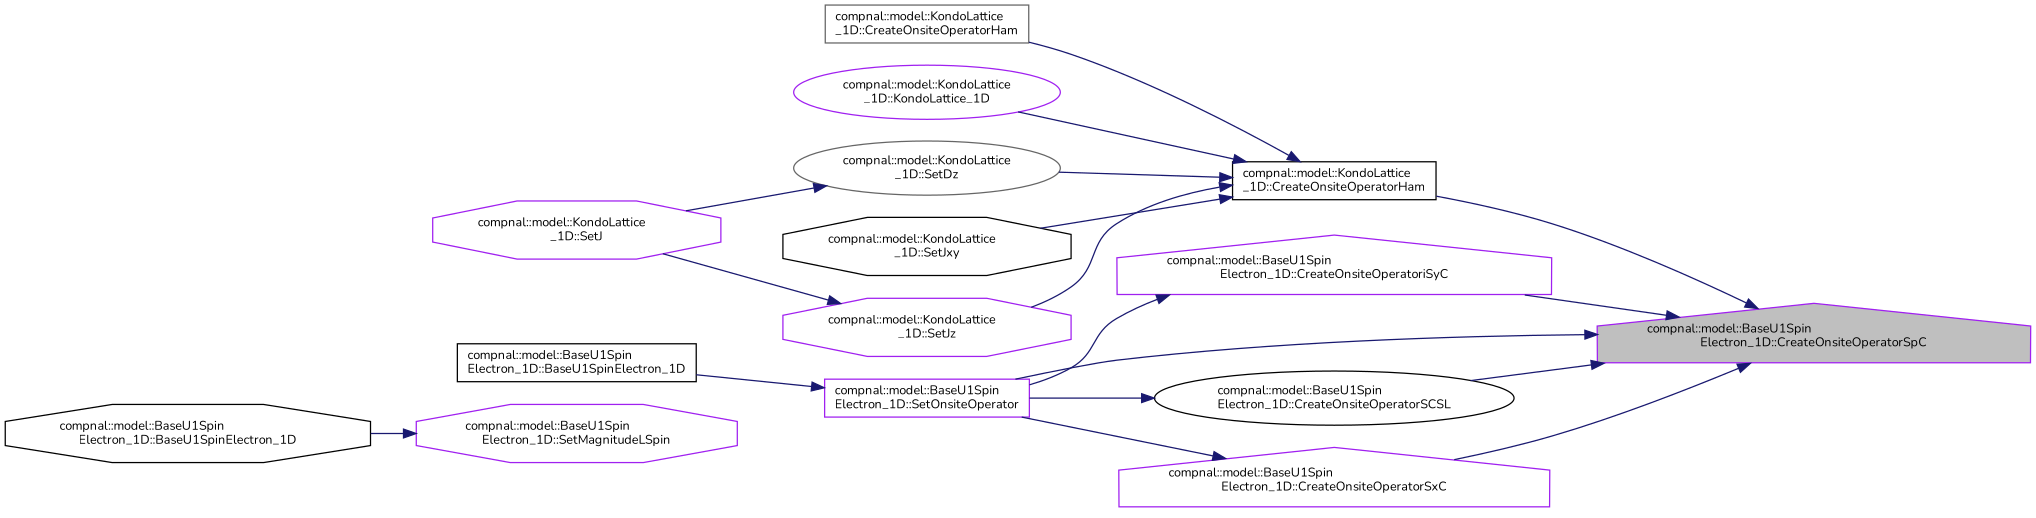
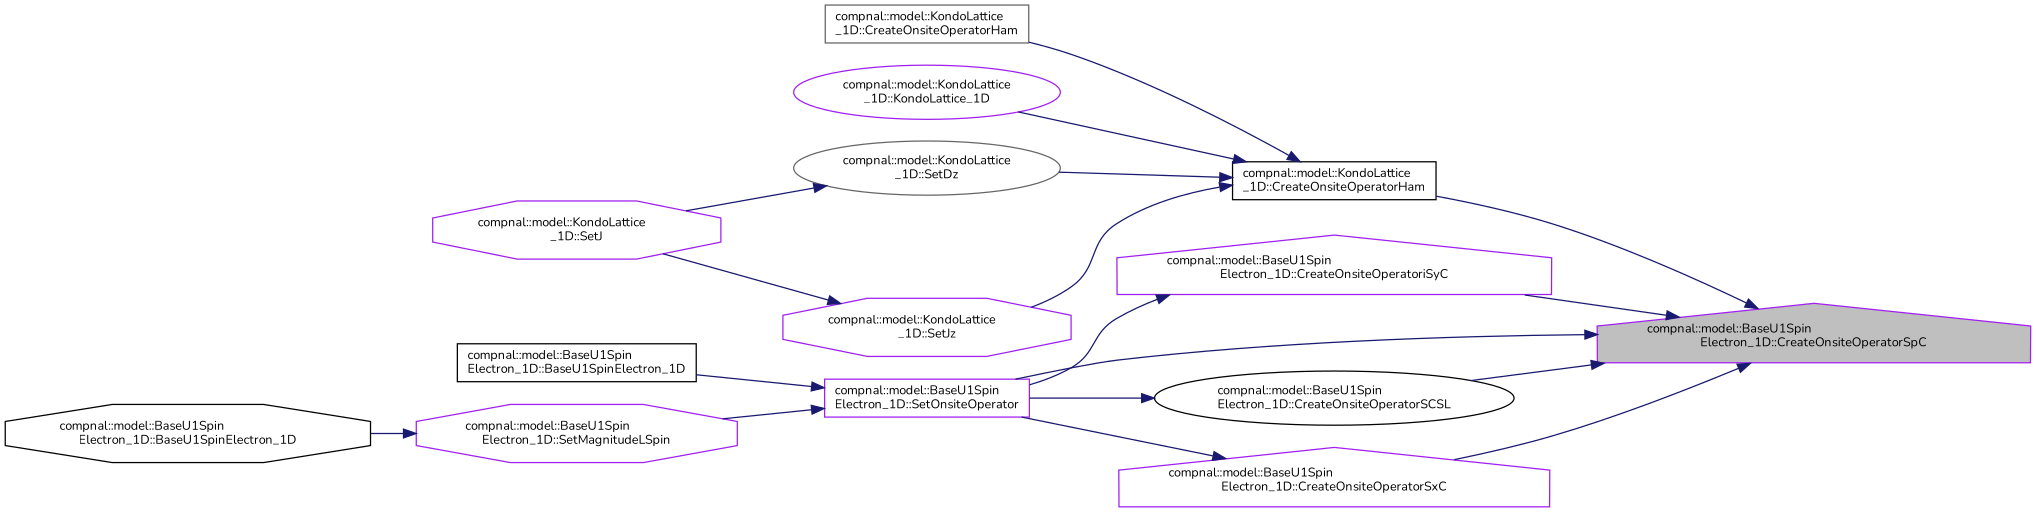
node "compnal::model::KondoLattice _1D::SetJxy": removed
edge "compnal::model::BaseU1Spin Electron_1D::SetMagnitudeLSpin" -> "compnal::model::BaseU1Spin Electron_1D::SetOnsiteOperator": added
